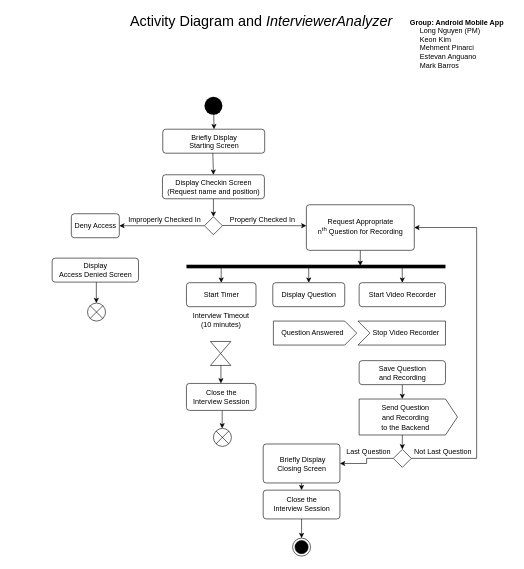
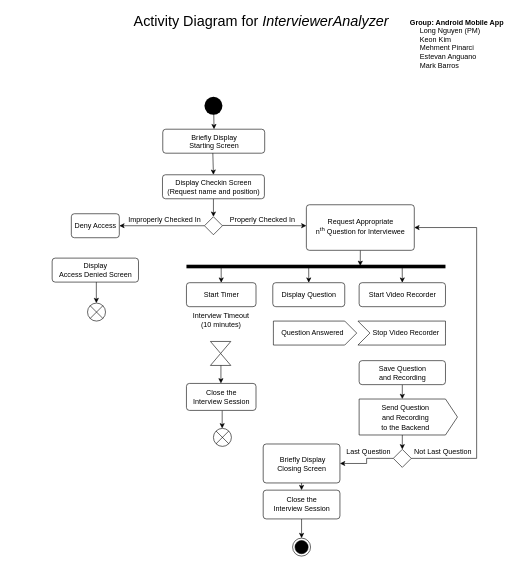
node "Activity Diagram and InterviewerAnalyzer": label "Activity Diagram and InterviewerAnalyzer" -> "Activity Diagram for InterviewerAnalyzer"
node "Request Appropriate nth Question for Recording": label "Request Appropriate nth Question for Recording" -> "Request Appropriate nth Question for Interviewee"
